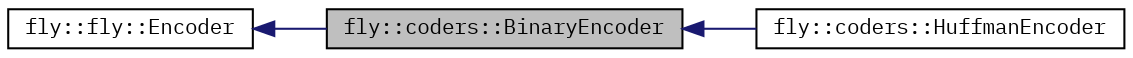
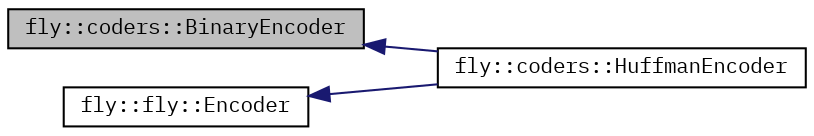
edge "fly::coders::BinaryEncoder" -> "fly::fly::Encoder": now "fly::coders::HuffmanEncoder" -> "fly::fly::Encoder"
